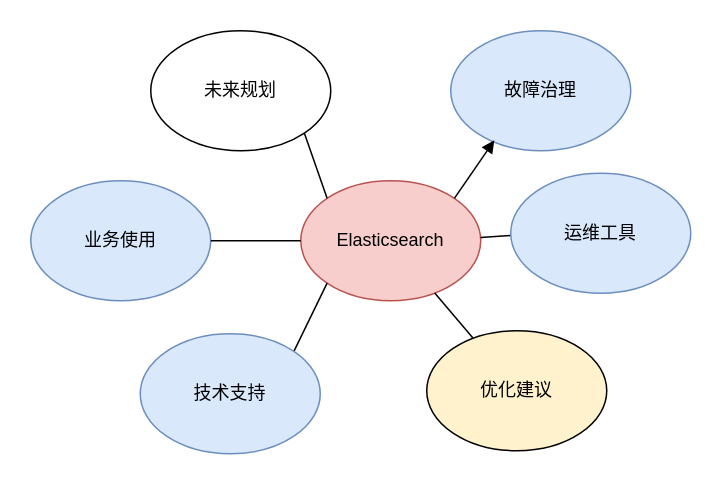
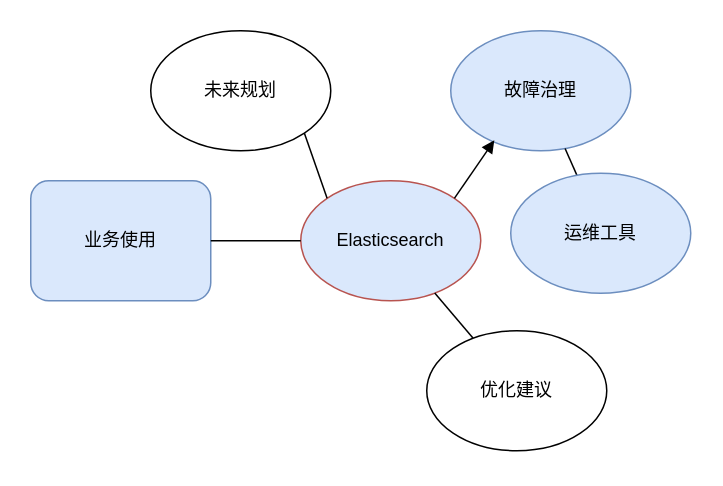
edge "运维工具" -- "Elasticsearch": now "运维工具" -- "故障治理"
node "业务使用": shape ellipse -> rounded rectangle
node "Elasticsearch": fillcolor #f8cecc -> #dae8fc
edge "Elasticsearch" -- "技术支持": removed
node "优化建议": fillcolor #fff2cc -> #ffffff
node "技术支持": removed
